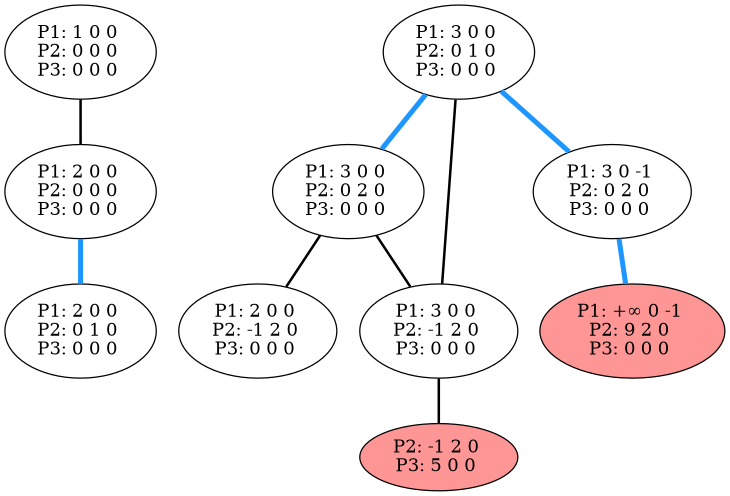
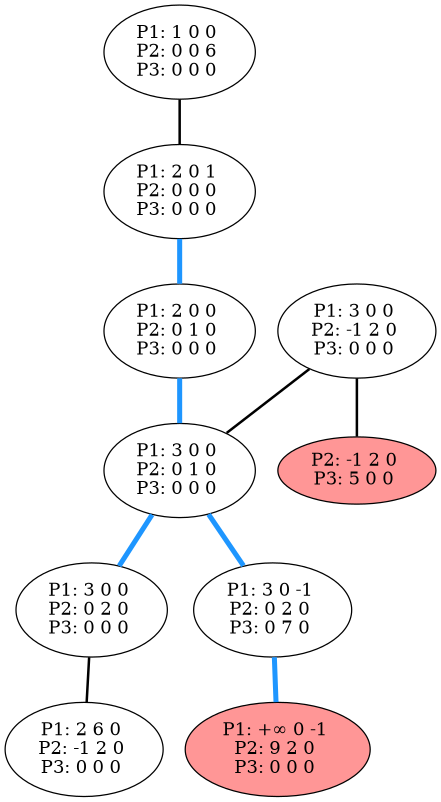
node "P1: 1 0 0 P2: 0 0 0 P3: 0 0 0": label "P1: 1 0 0 P2: 0 0 0 P3: 0 0 0" -> "P1: 1 0 0 P2: 0 0 6 P3: 0 0 0"
node "P1: 2 0 0 P2: 0 0 0 P3: 0 0 0": label "P1: 2 0 0 P2: 0 0 0 P3: 0 0 0" -> "P1: 2 0 1 P2: 0 0 0 P3: 0 0 0"
node "P1: 3 0 -1 P2: 0 2 0 P3: 0 0 0": label "P1: 3 0 -1 P2: 0 2 0 P3: 0 0 0" -> "P1: 3 0 -1 P2: 0 2 0 P3: 0 7 0"
edge "P1: 3 0 0 P2: 0 2 0 P3: 0 0 0" -- "P1: 3 0 0 P2: -1 2 0 P3: 0 0 0": removed
node "P1: 2 0 0 P2: -1 2 0 P3: 0 0 0": label "P1: 2 0 0 P2: -1 2 0 P3: 0 0 0" -> "P1: 2 6 0 P2: -1 2 0 P3: 0 0 0"
edge "P1: 2 0 0 P2: 0 1 0 P3: 0 0 0" -- "P1: 3 0 0 P2: 0 1 0 P3: 0 0 0": added
